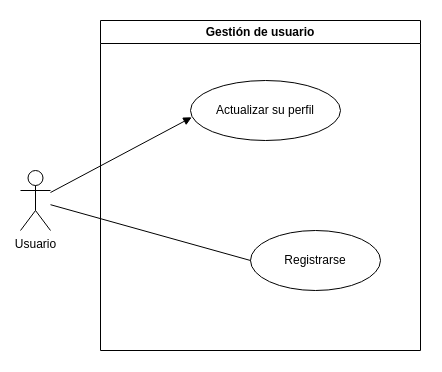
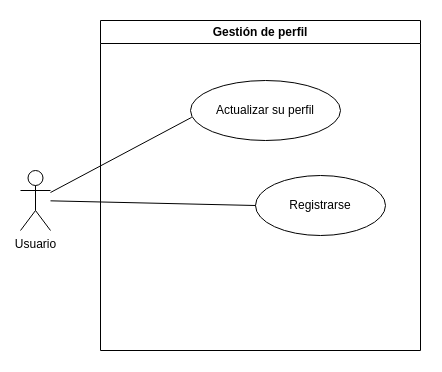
node "Gestión de usuario": label "Gestión de usuario" -> "Gestión de perfil"
edge "Usuario" -> "Actualizar su perfil": arrowhead block -> none
node "Registrarse": moved (316, 261) -> (321, 206)
